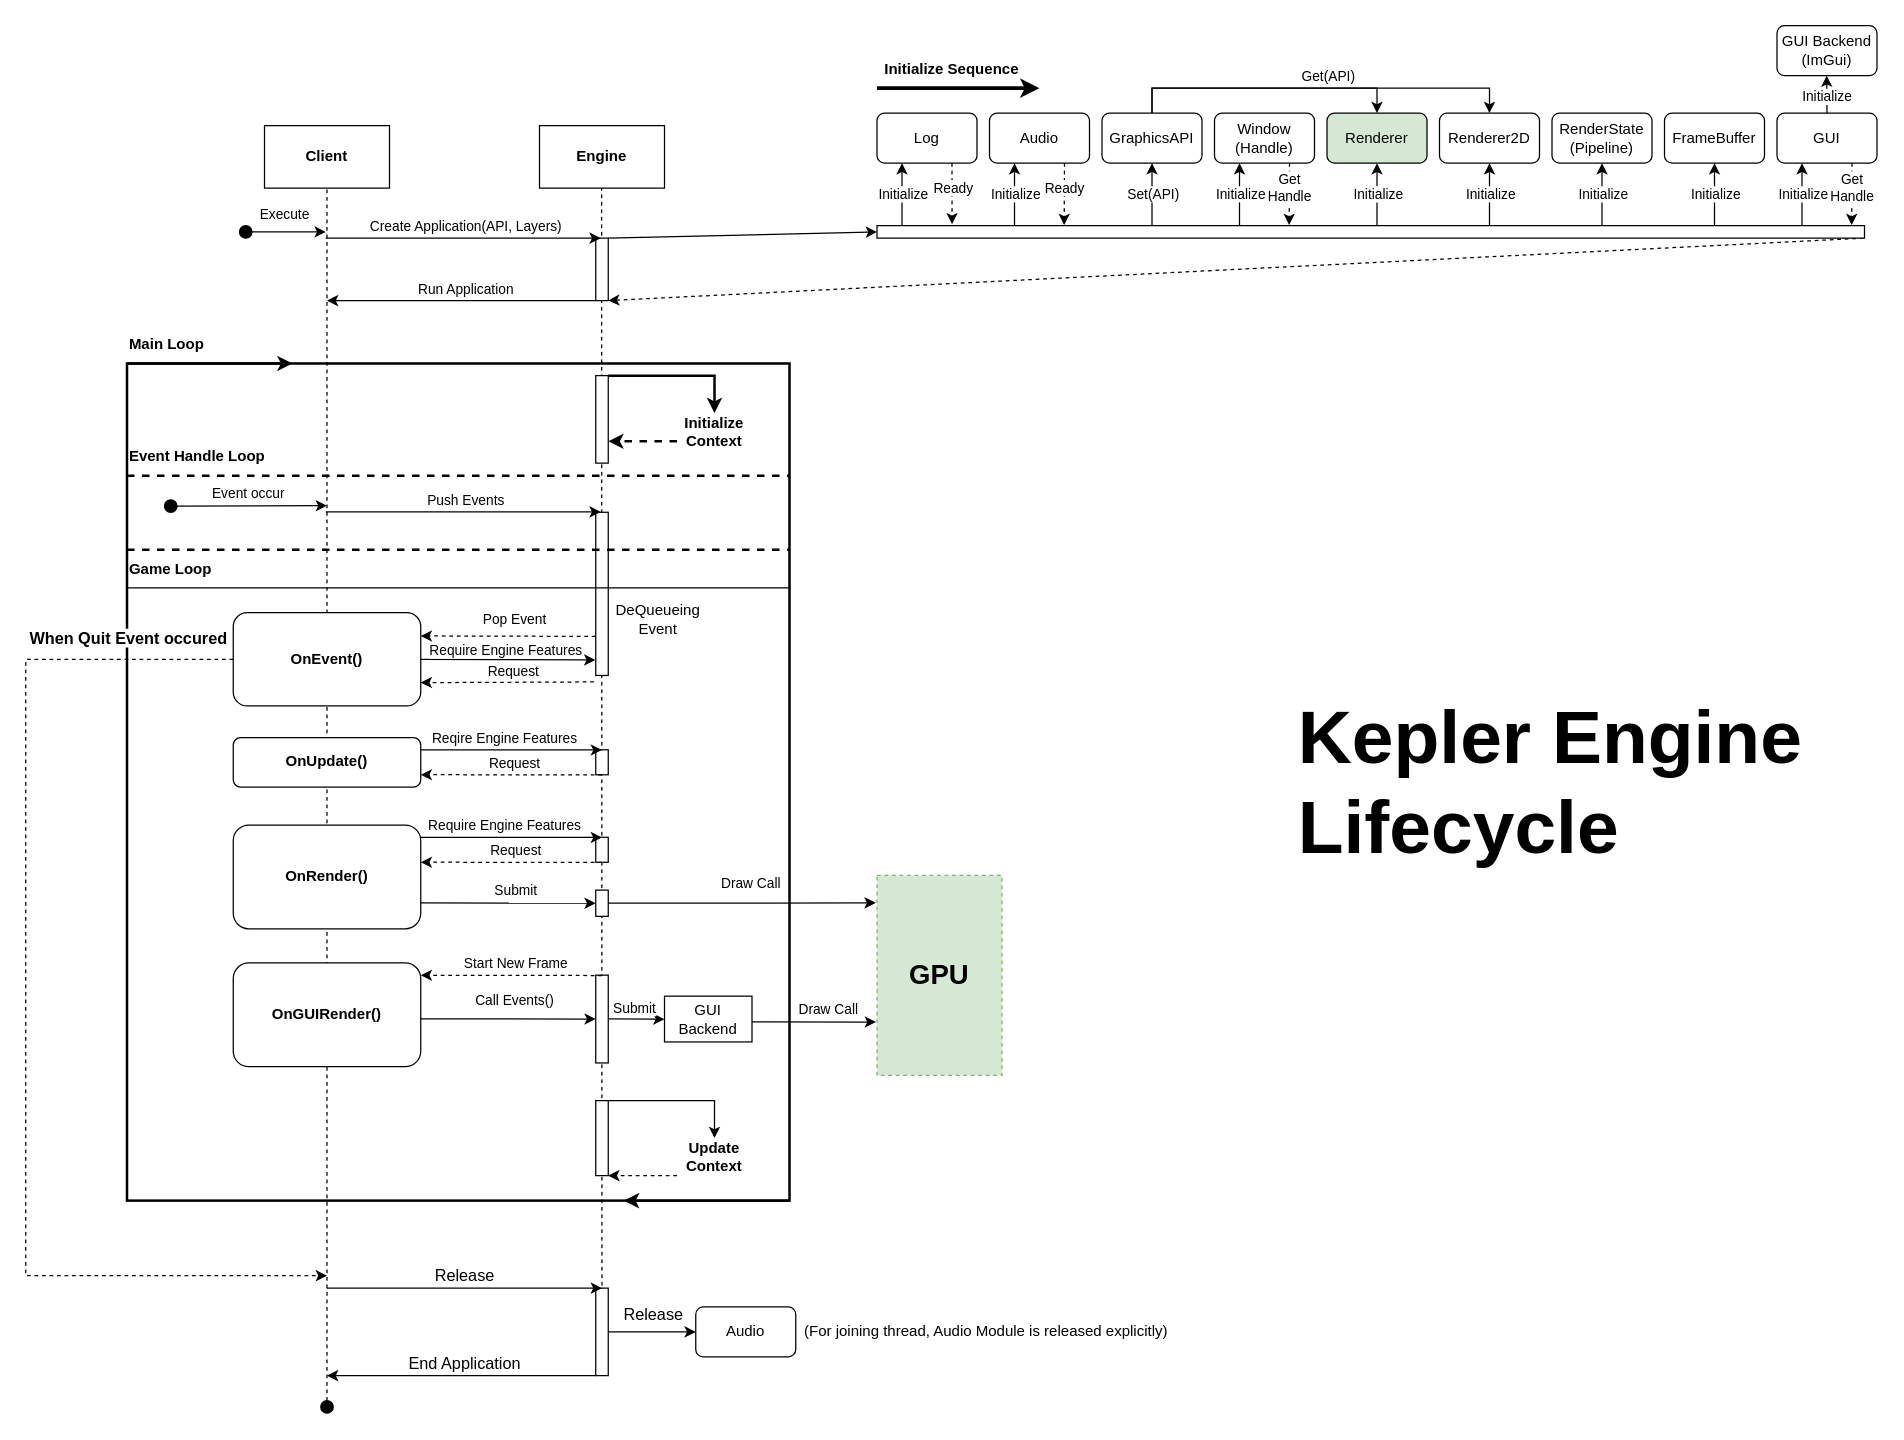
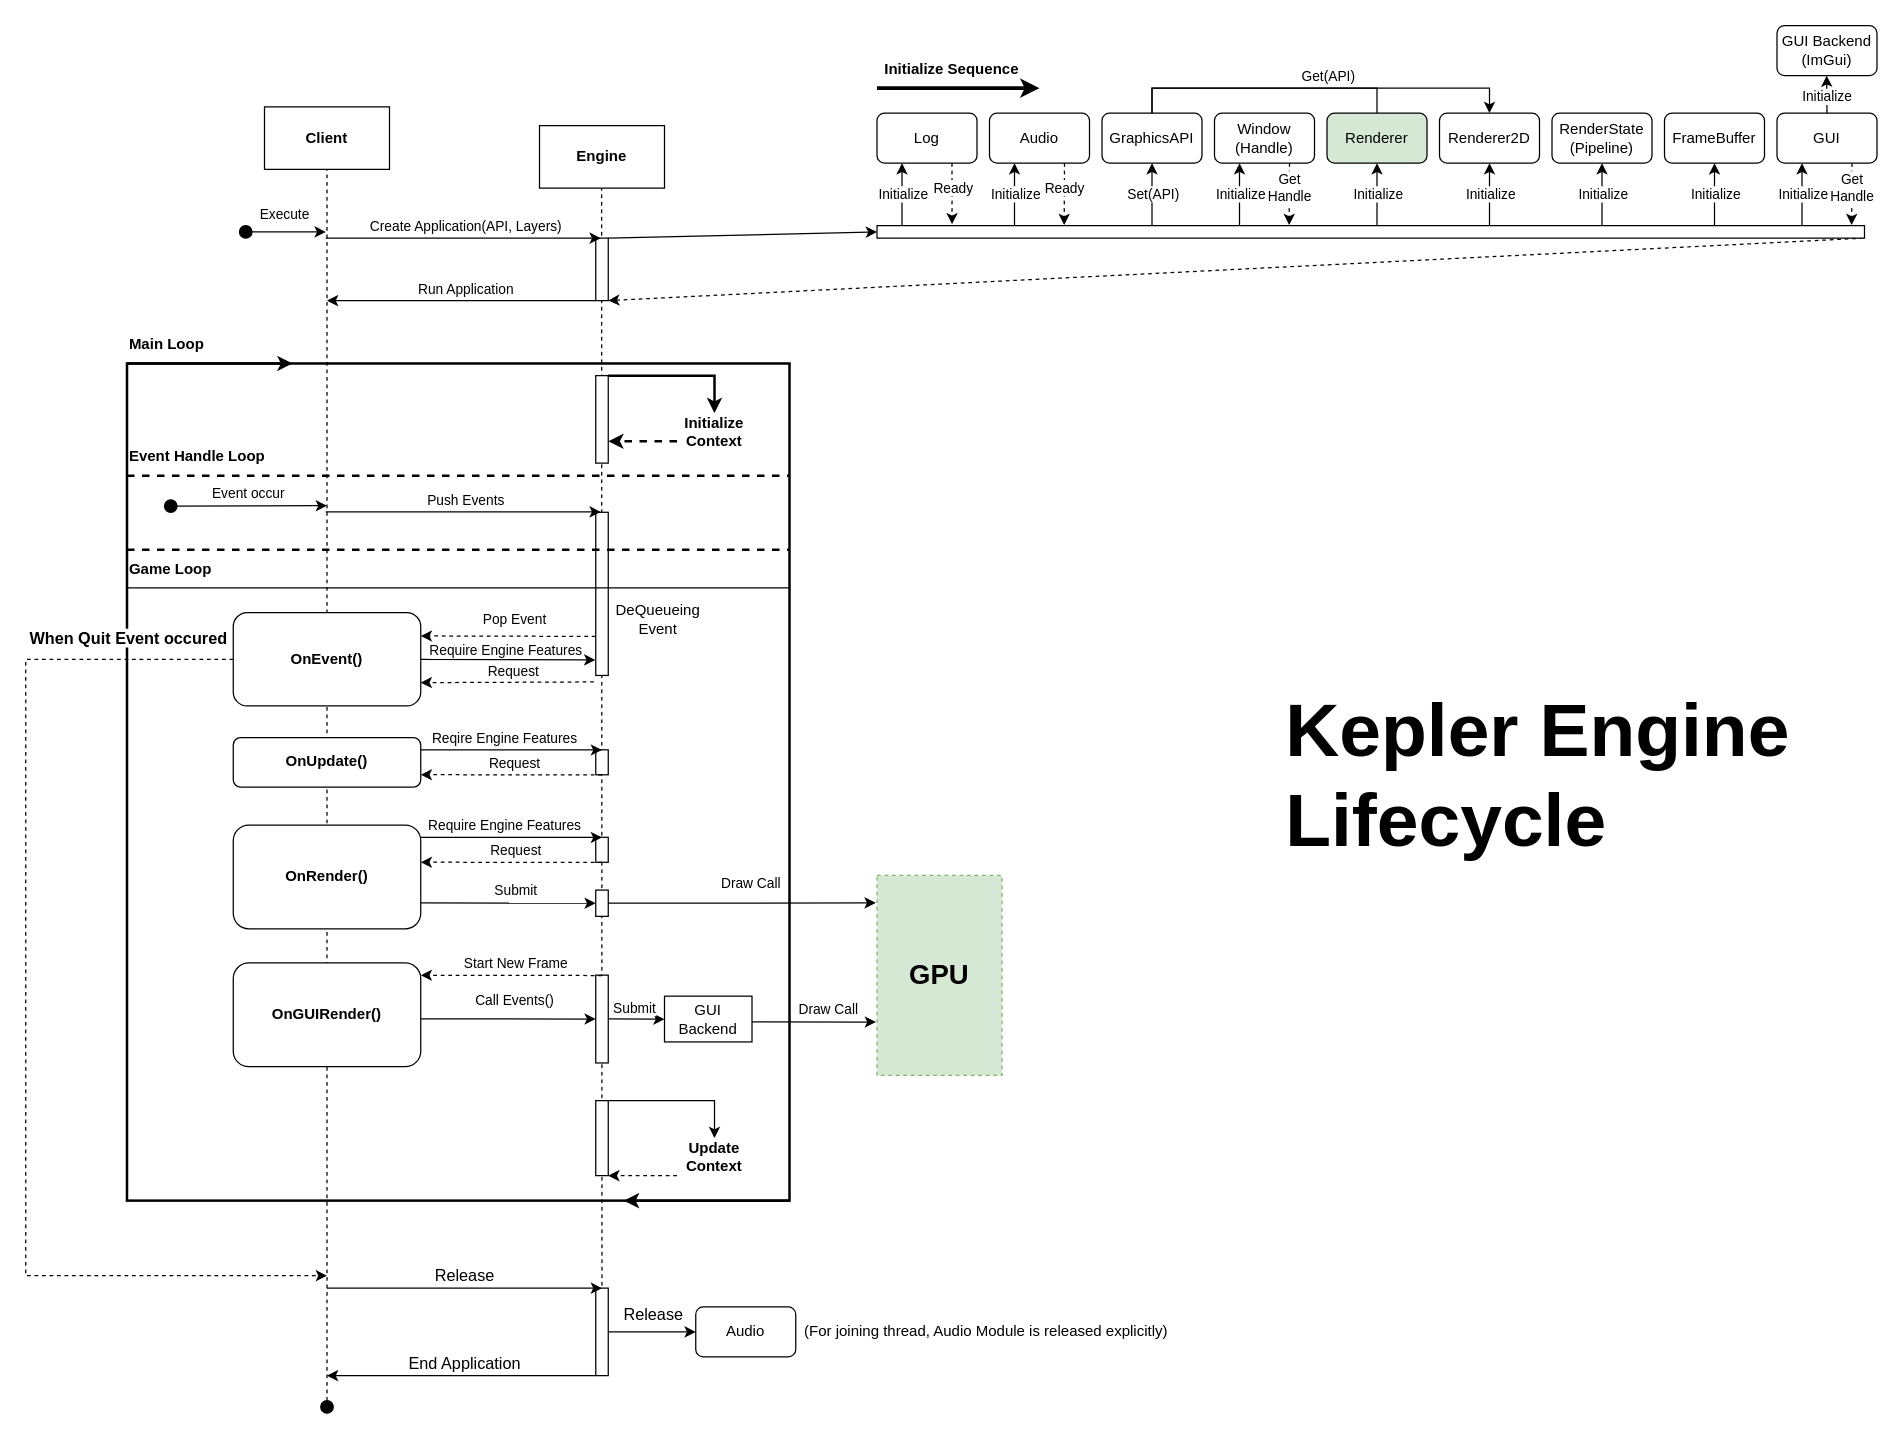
edge "GraphicsAPI" -> "Renderer": arrowhead classic -> none
node "Client": moved (327, 157) -> (327, 138)
node "Kepler Engine Lifecycle": moved (1580, 782) -> (1568, 776)
